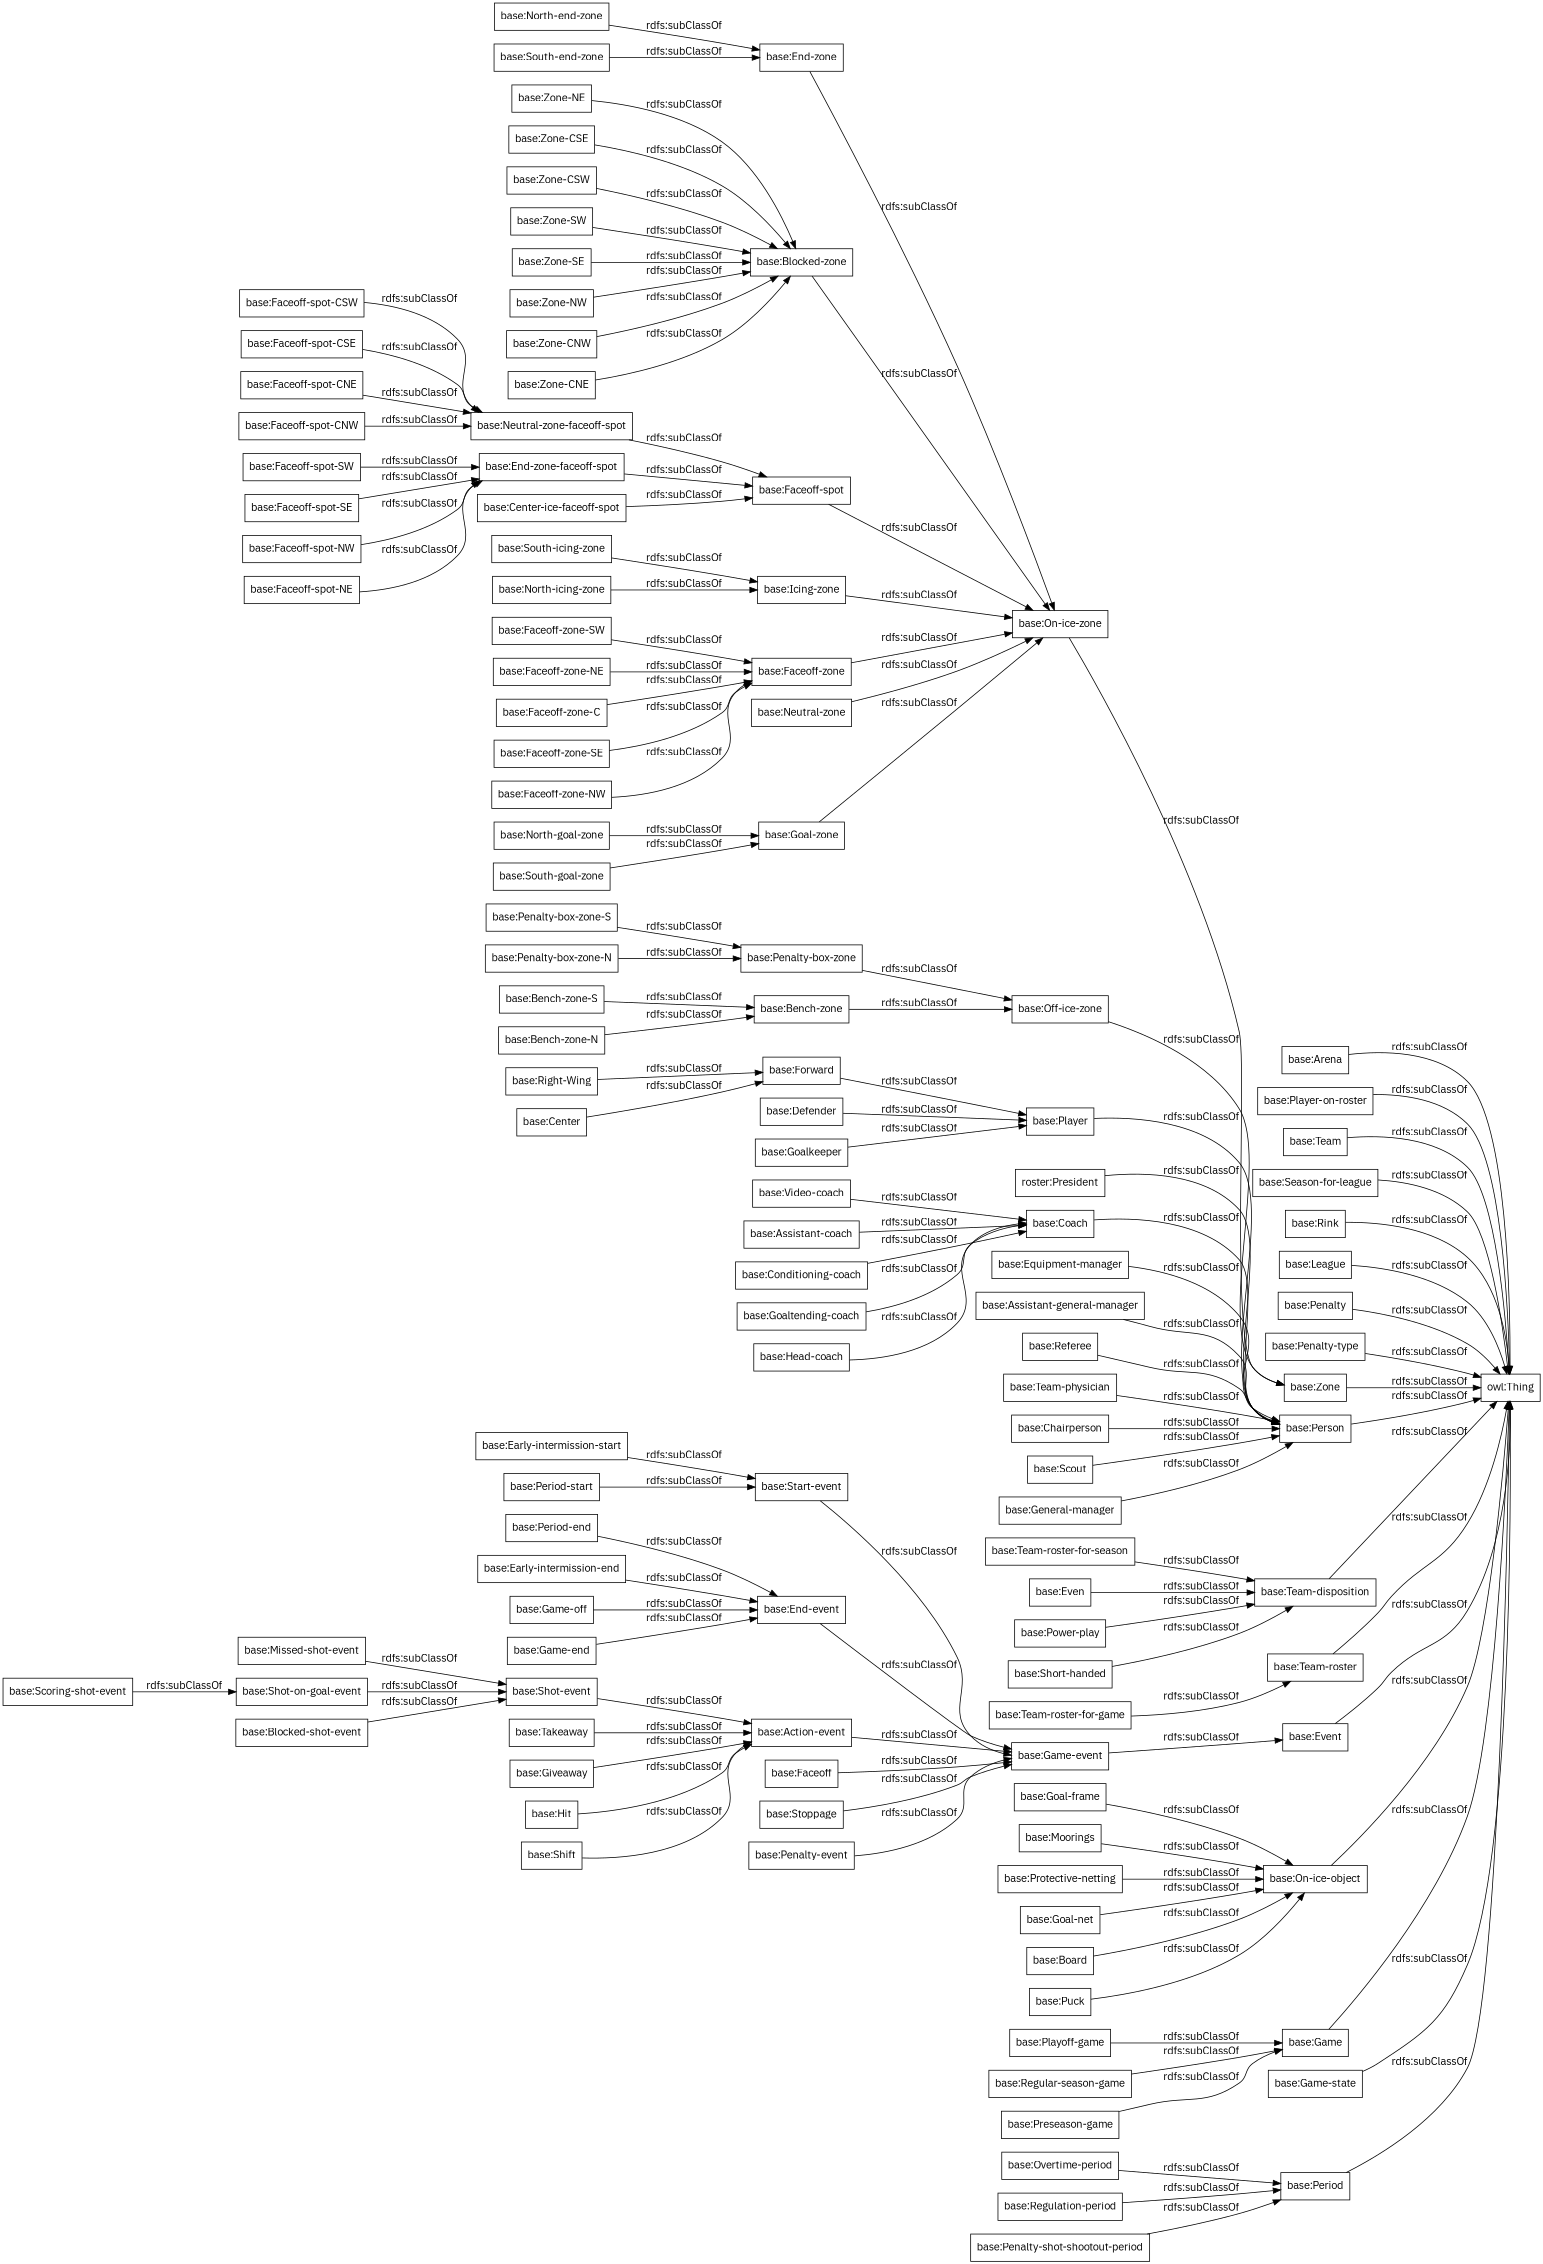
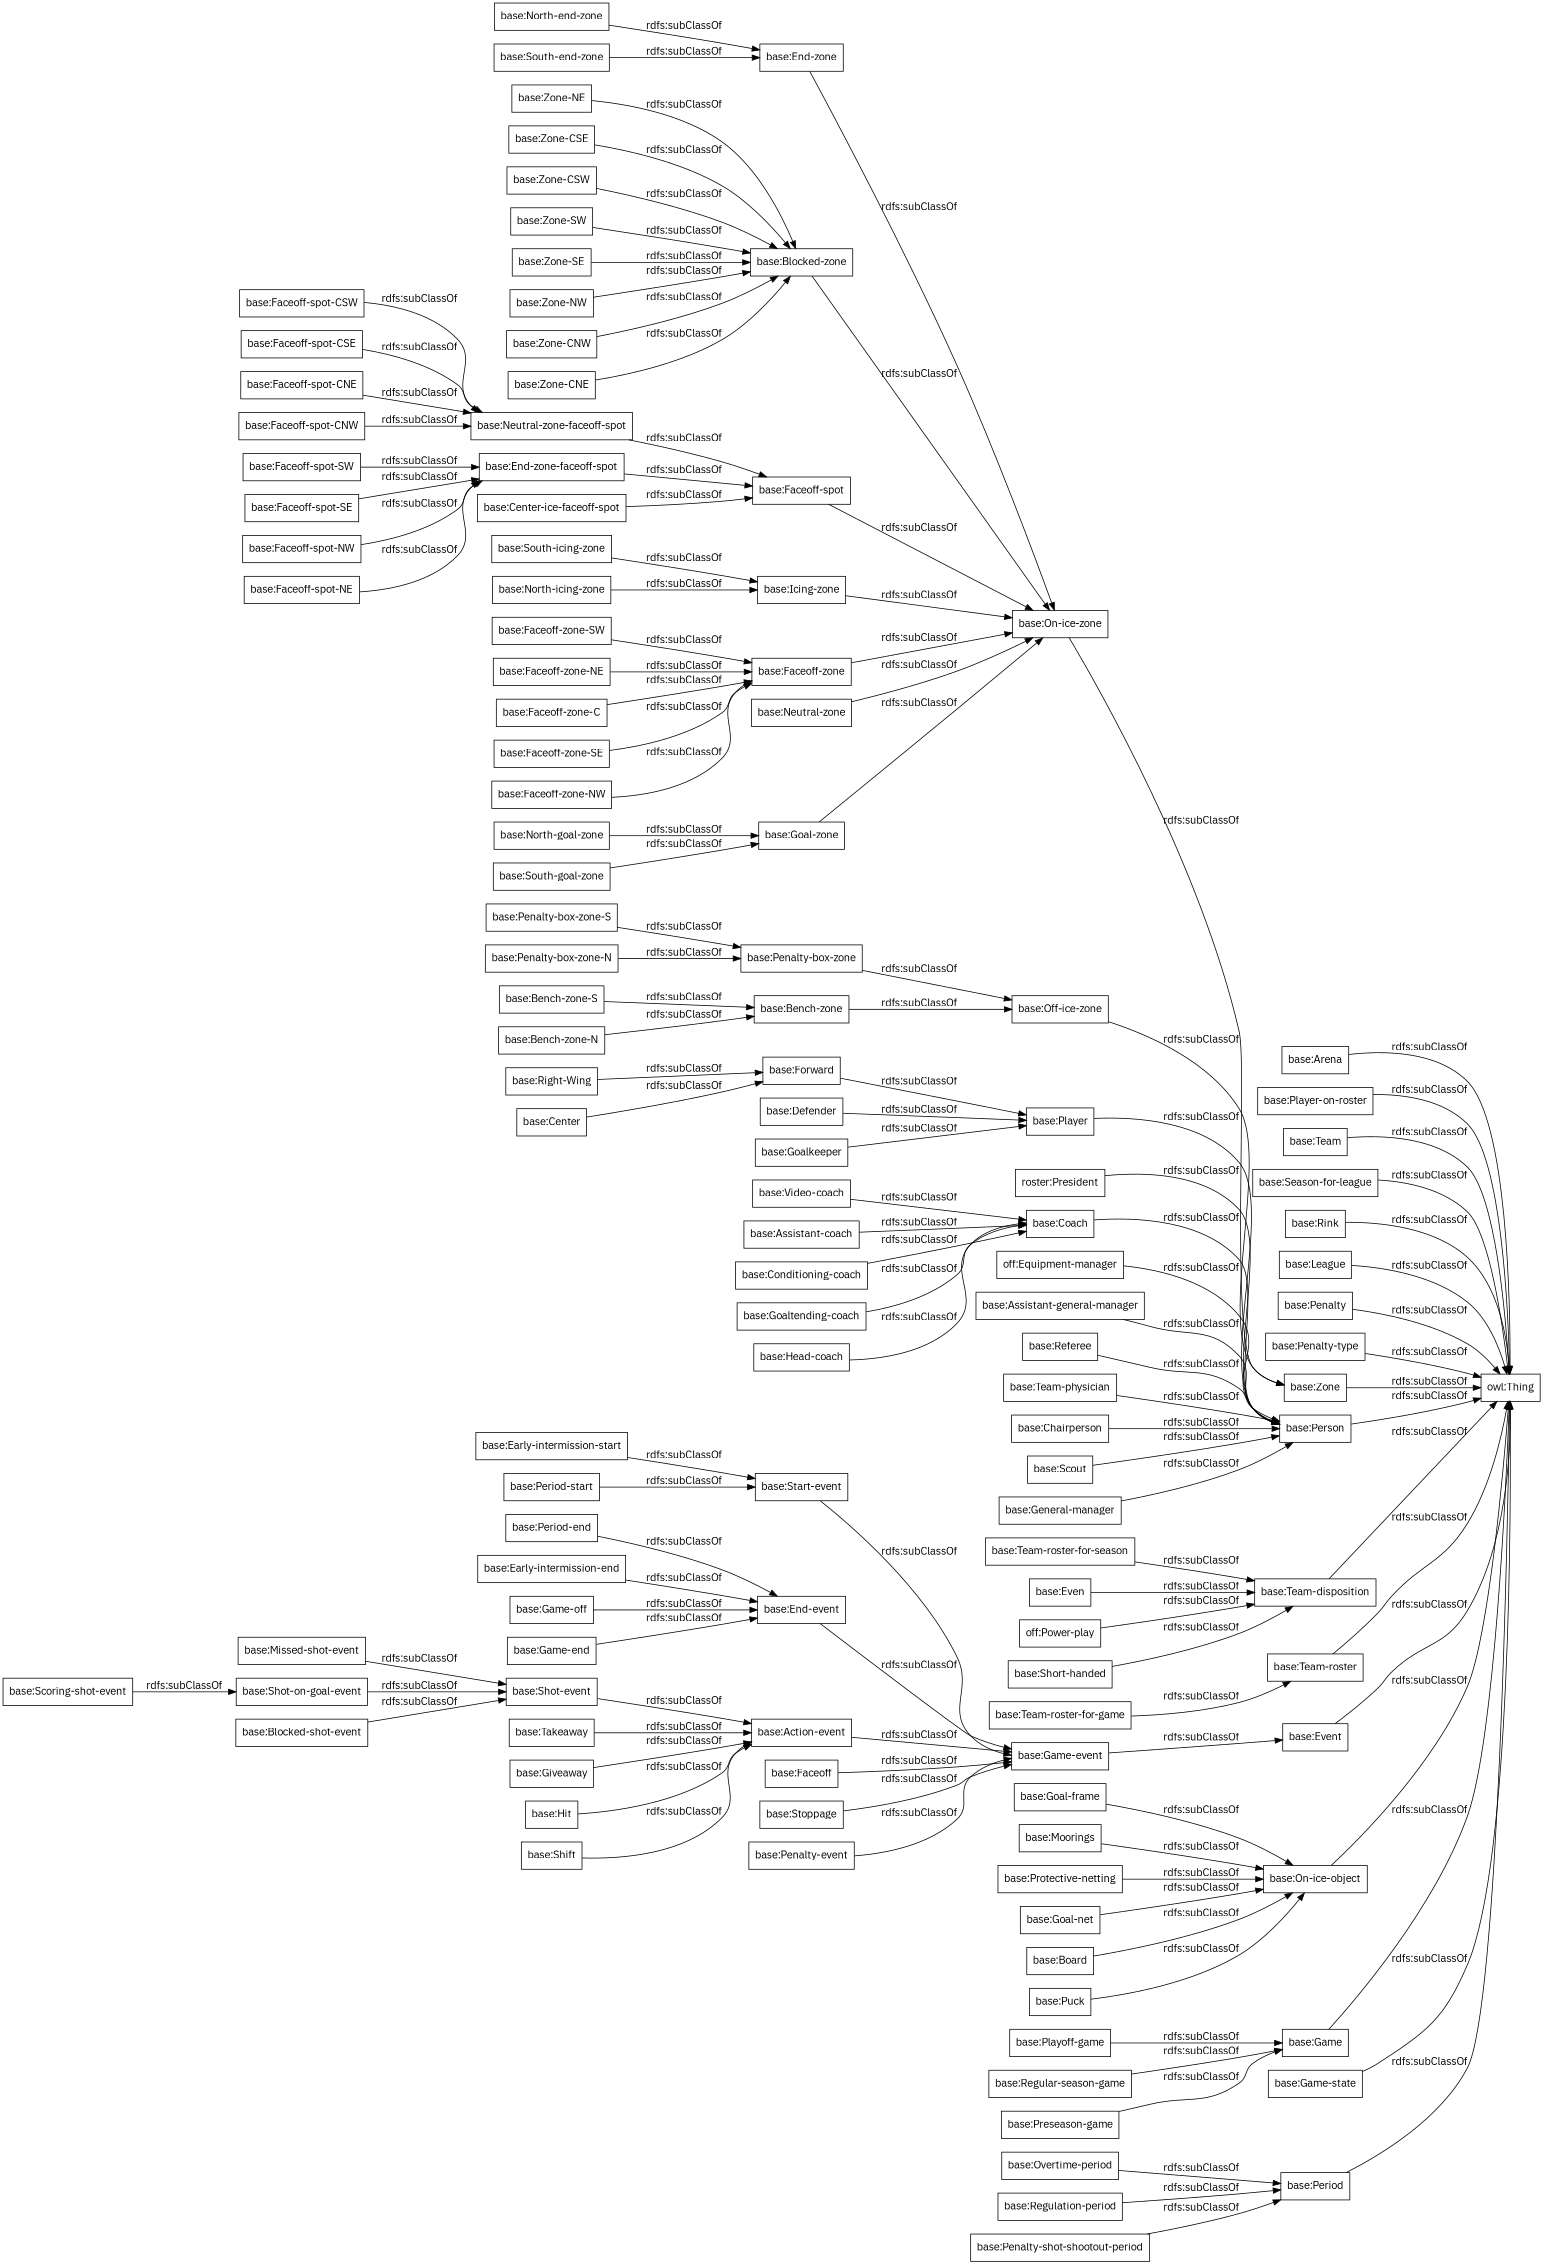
node "base:Equipment-manager": label "base:Equipment-manager" -> "off:Equipment-manager"
node "base:Power-play": label "base:Power-play" -> "off:Power-play"
